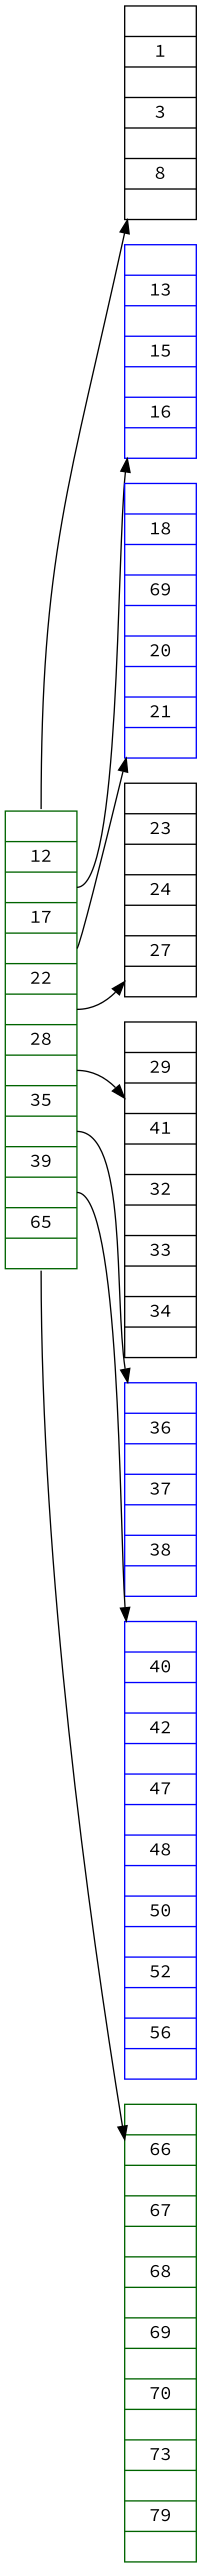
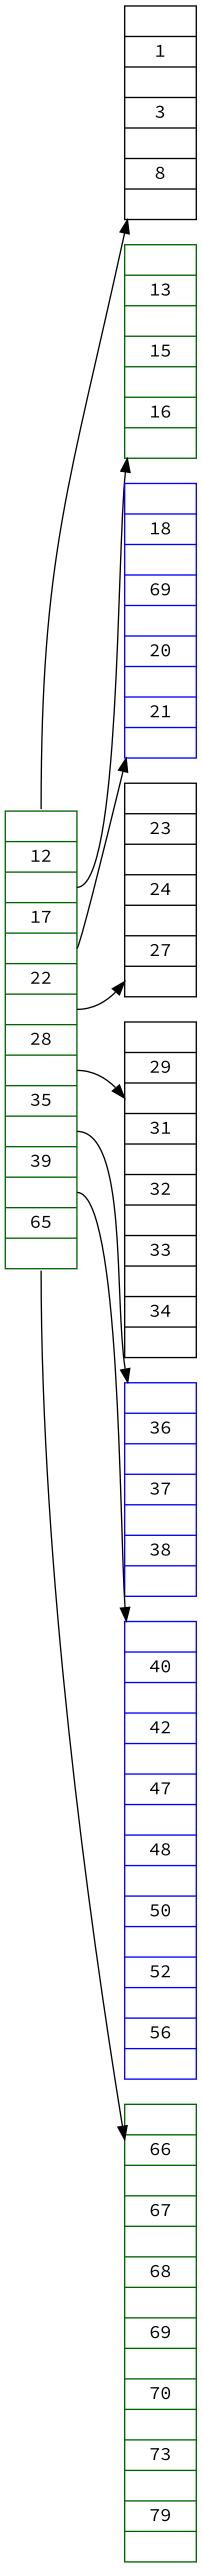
node "13": color blue -> darkgreen
node "29": text "41" -> "31"
